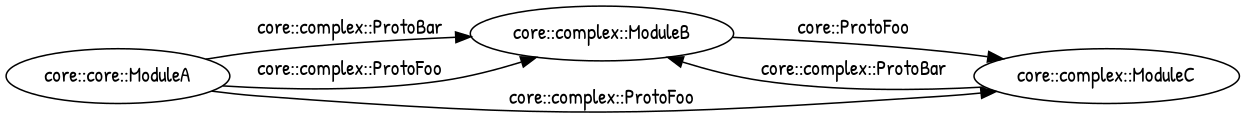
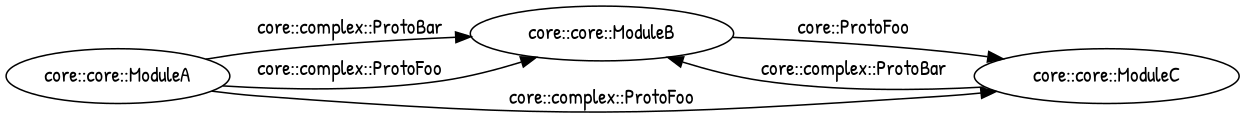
node "core::complex::ModuleB": label "core::complex::ModuleB" -> "core::core::ModuleB"
node "core::complex::ModuleC": label "core::complex::ModuleC" -> "core::core::ModuleC"
